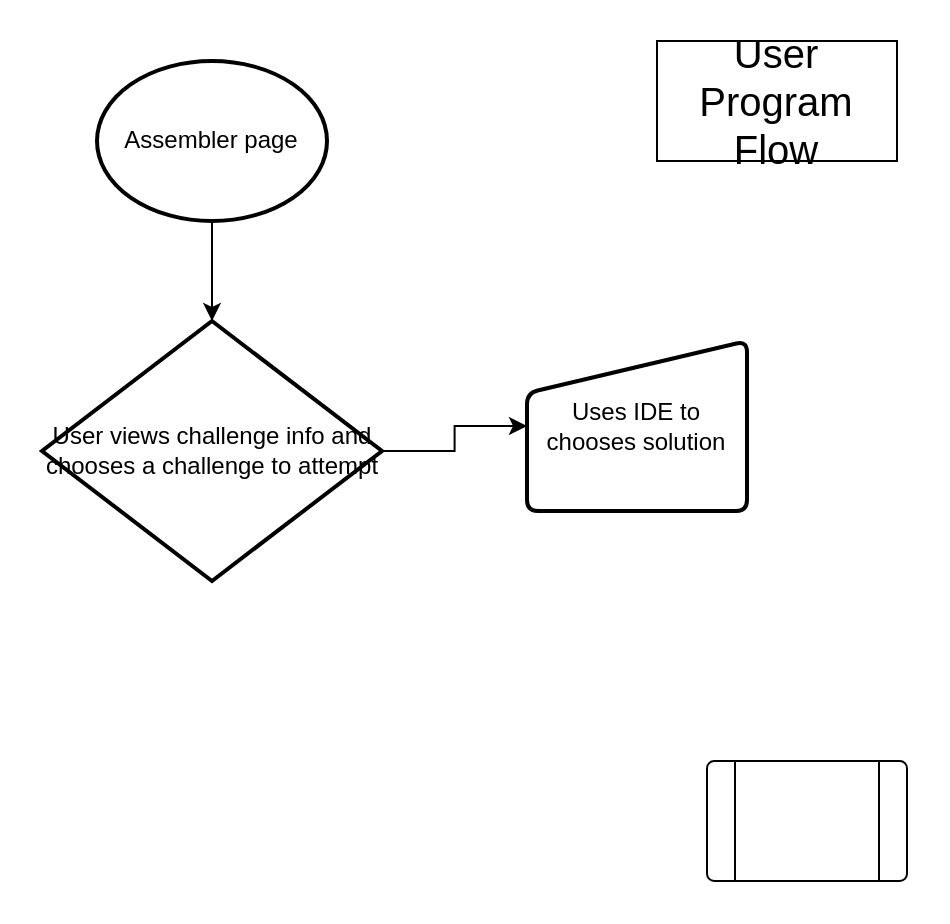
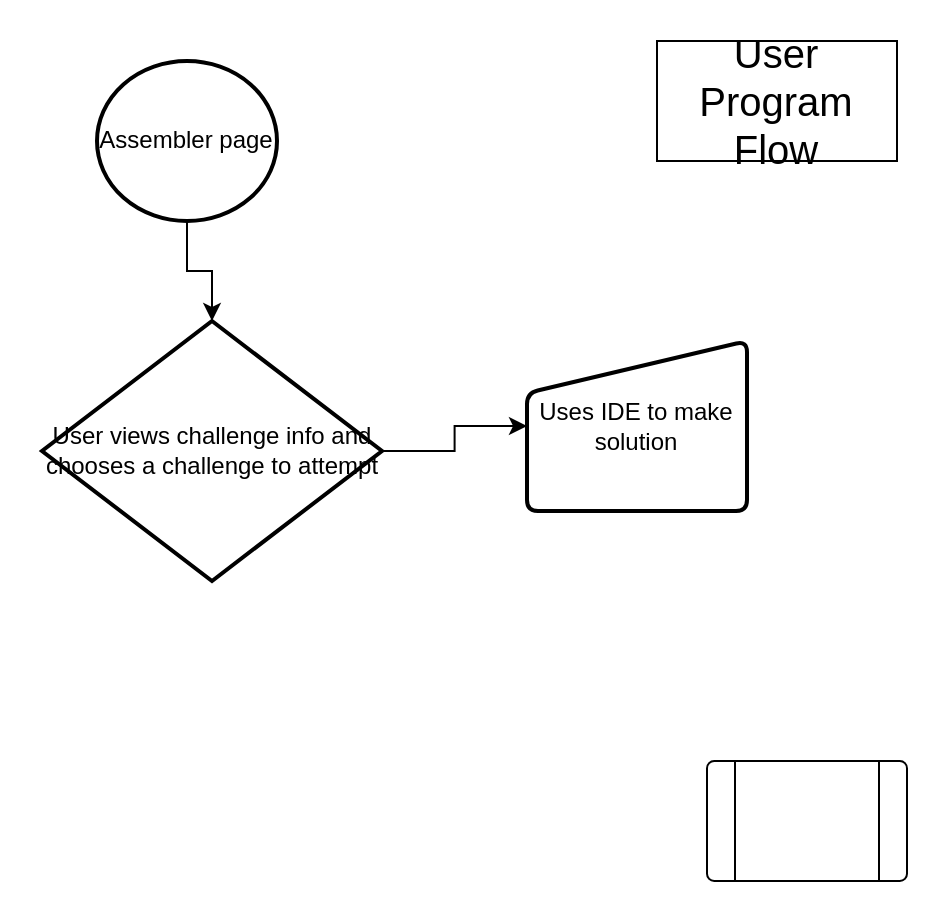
node "Assembler page": size 230x160 -> 180x160
node "Uses IDE to chooses solution": label "Uses IDE to chooses solution" -> "Uses IDE to make solution"
